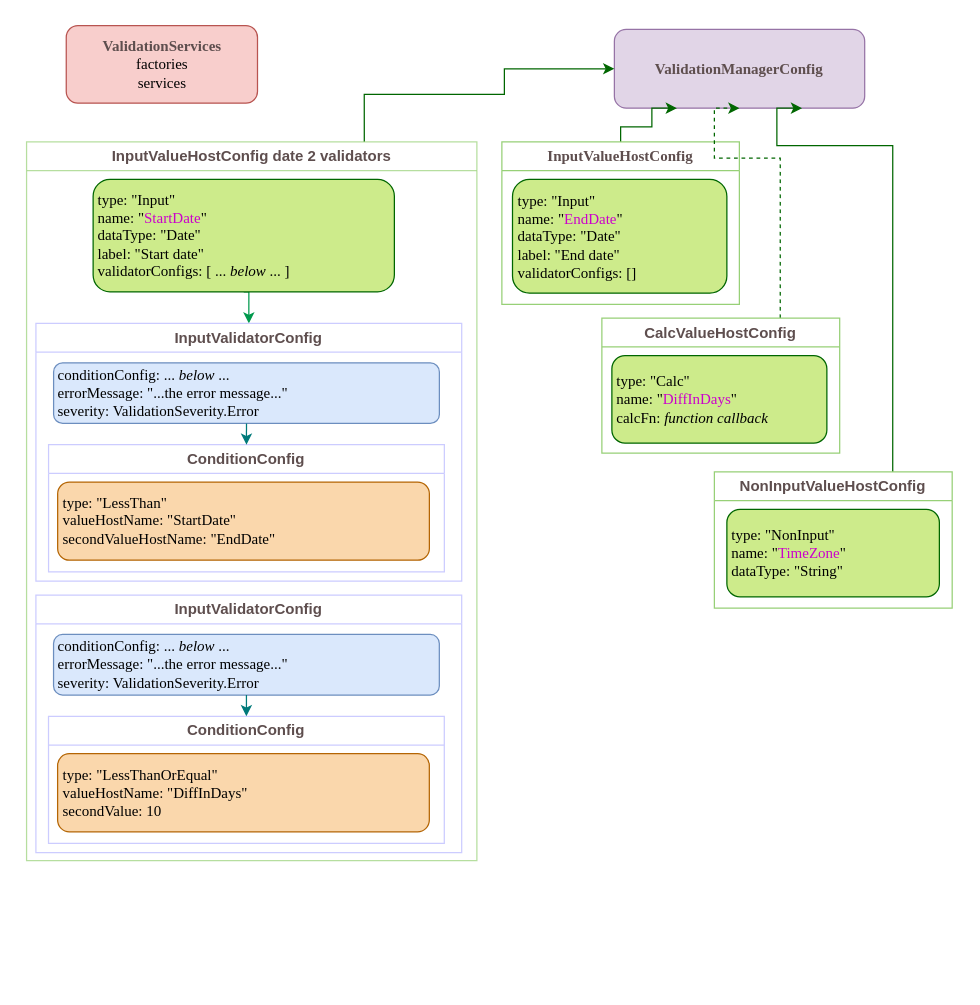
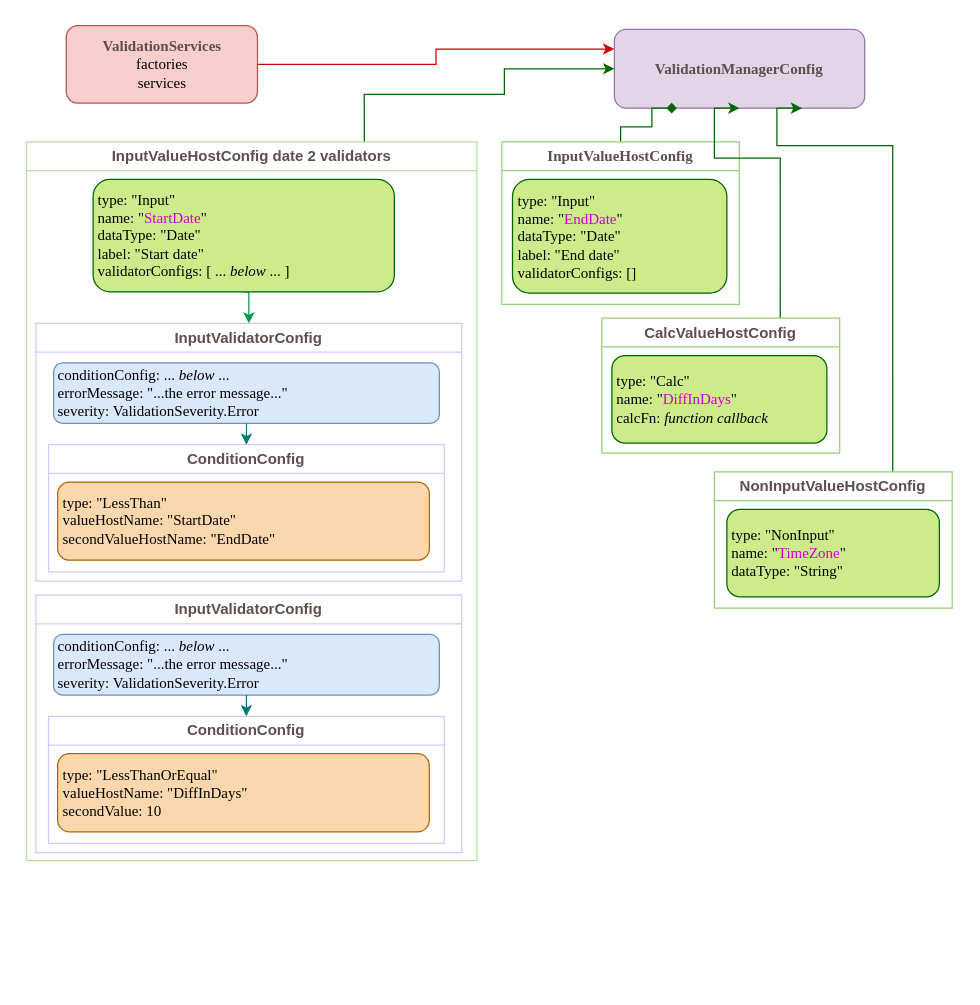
edge "ValidationServices factories services" -> "ValidationManagerConfig": added
edge "InputValueHostConfig" -> "ValidationManagerConfig": arrowhead classic -> diamond
edge "CalcValueHostConfig" -> "ValidationManagerConfig": style dashed -> solid
